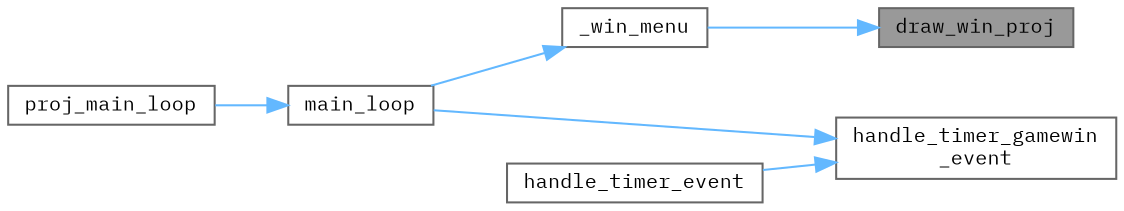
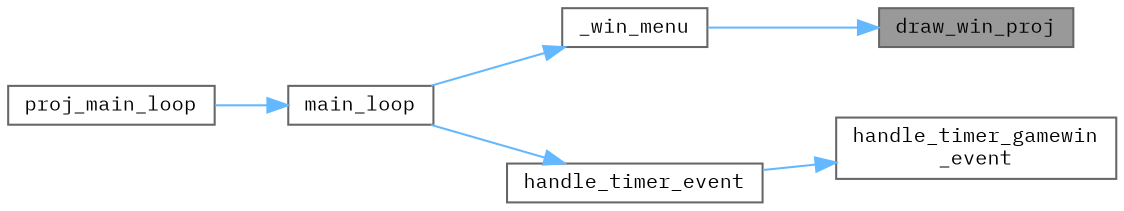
edge "main_loop" -> "handle_timer_gamewin _event": now "main_loop" -> "handle_timer_event"
